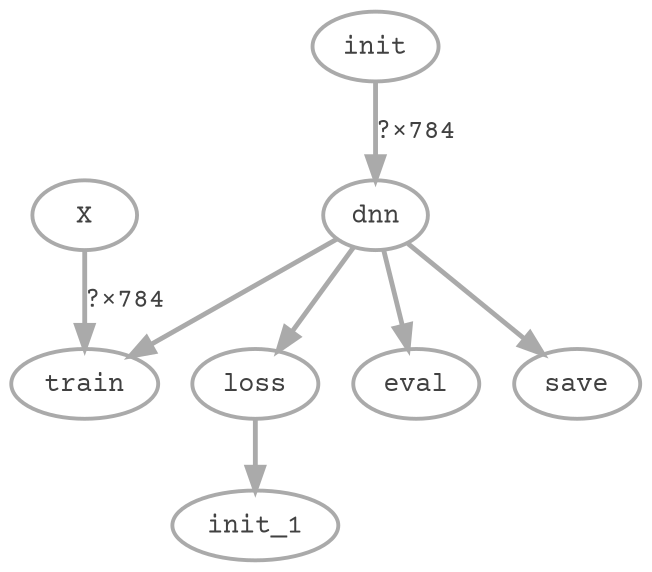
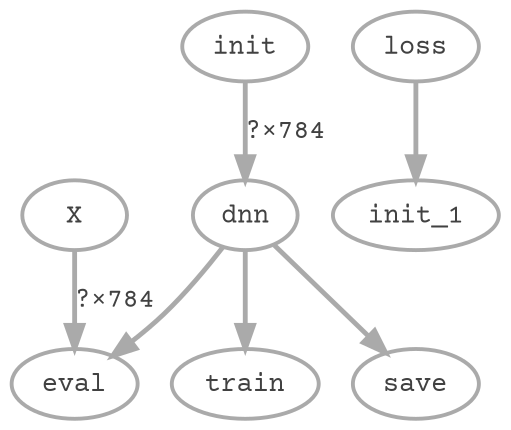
edge "X" -> "train": now "X" -> "eval"
edge "dnn" -> "loss": removed
